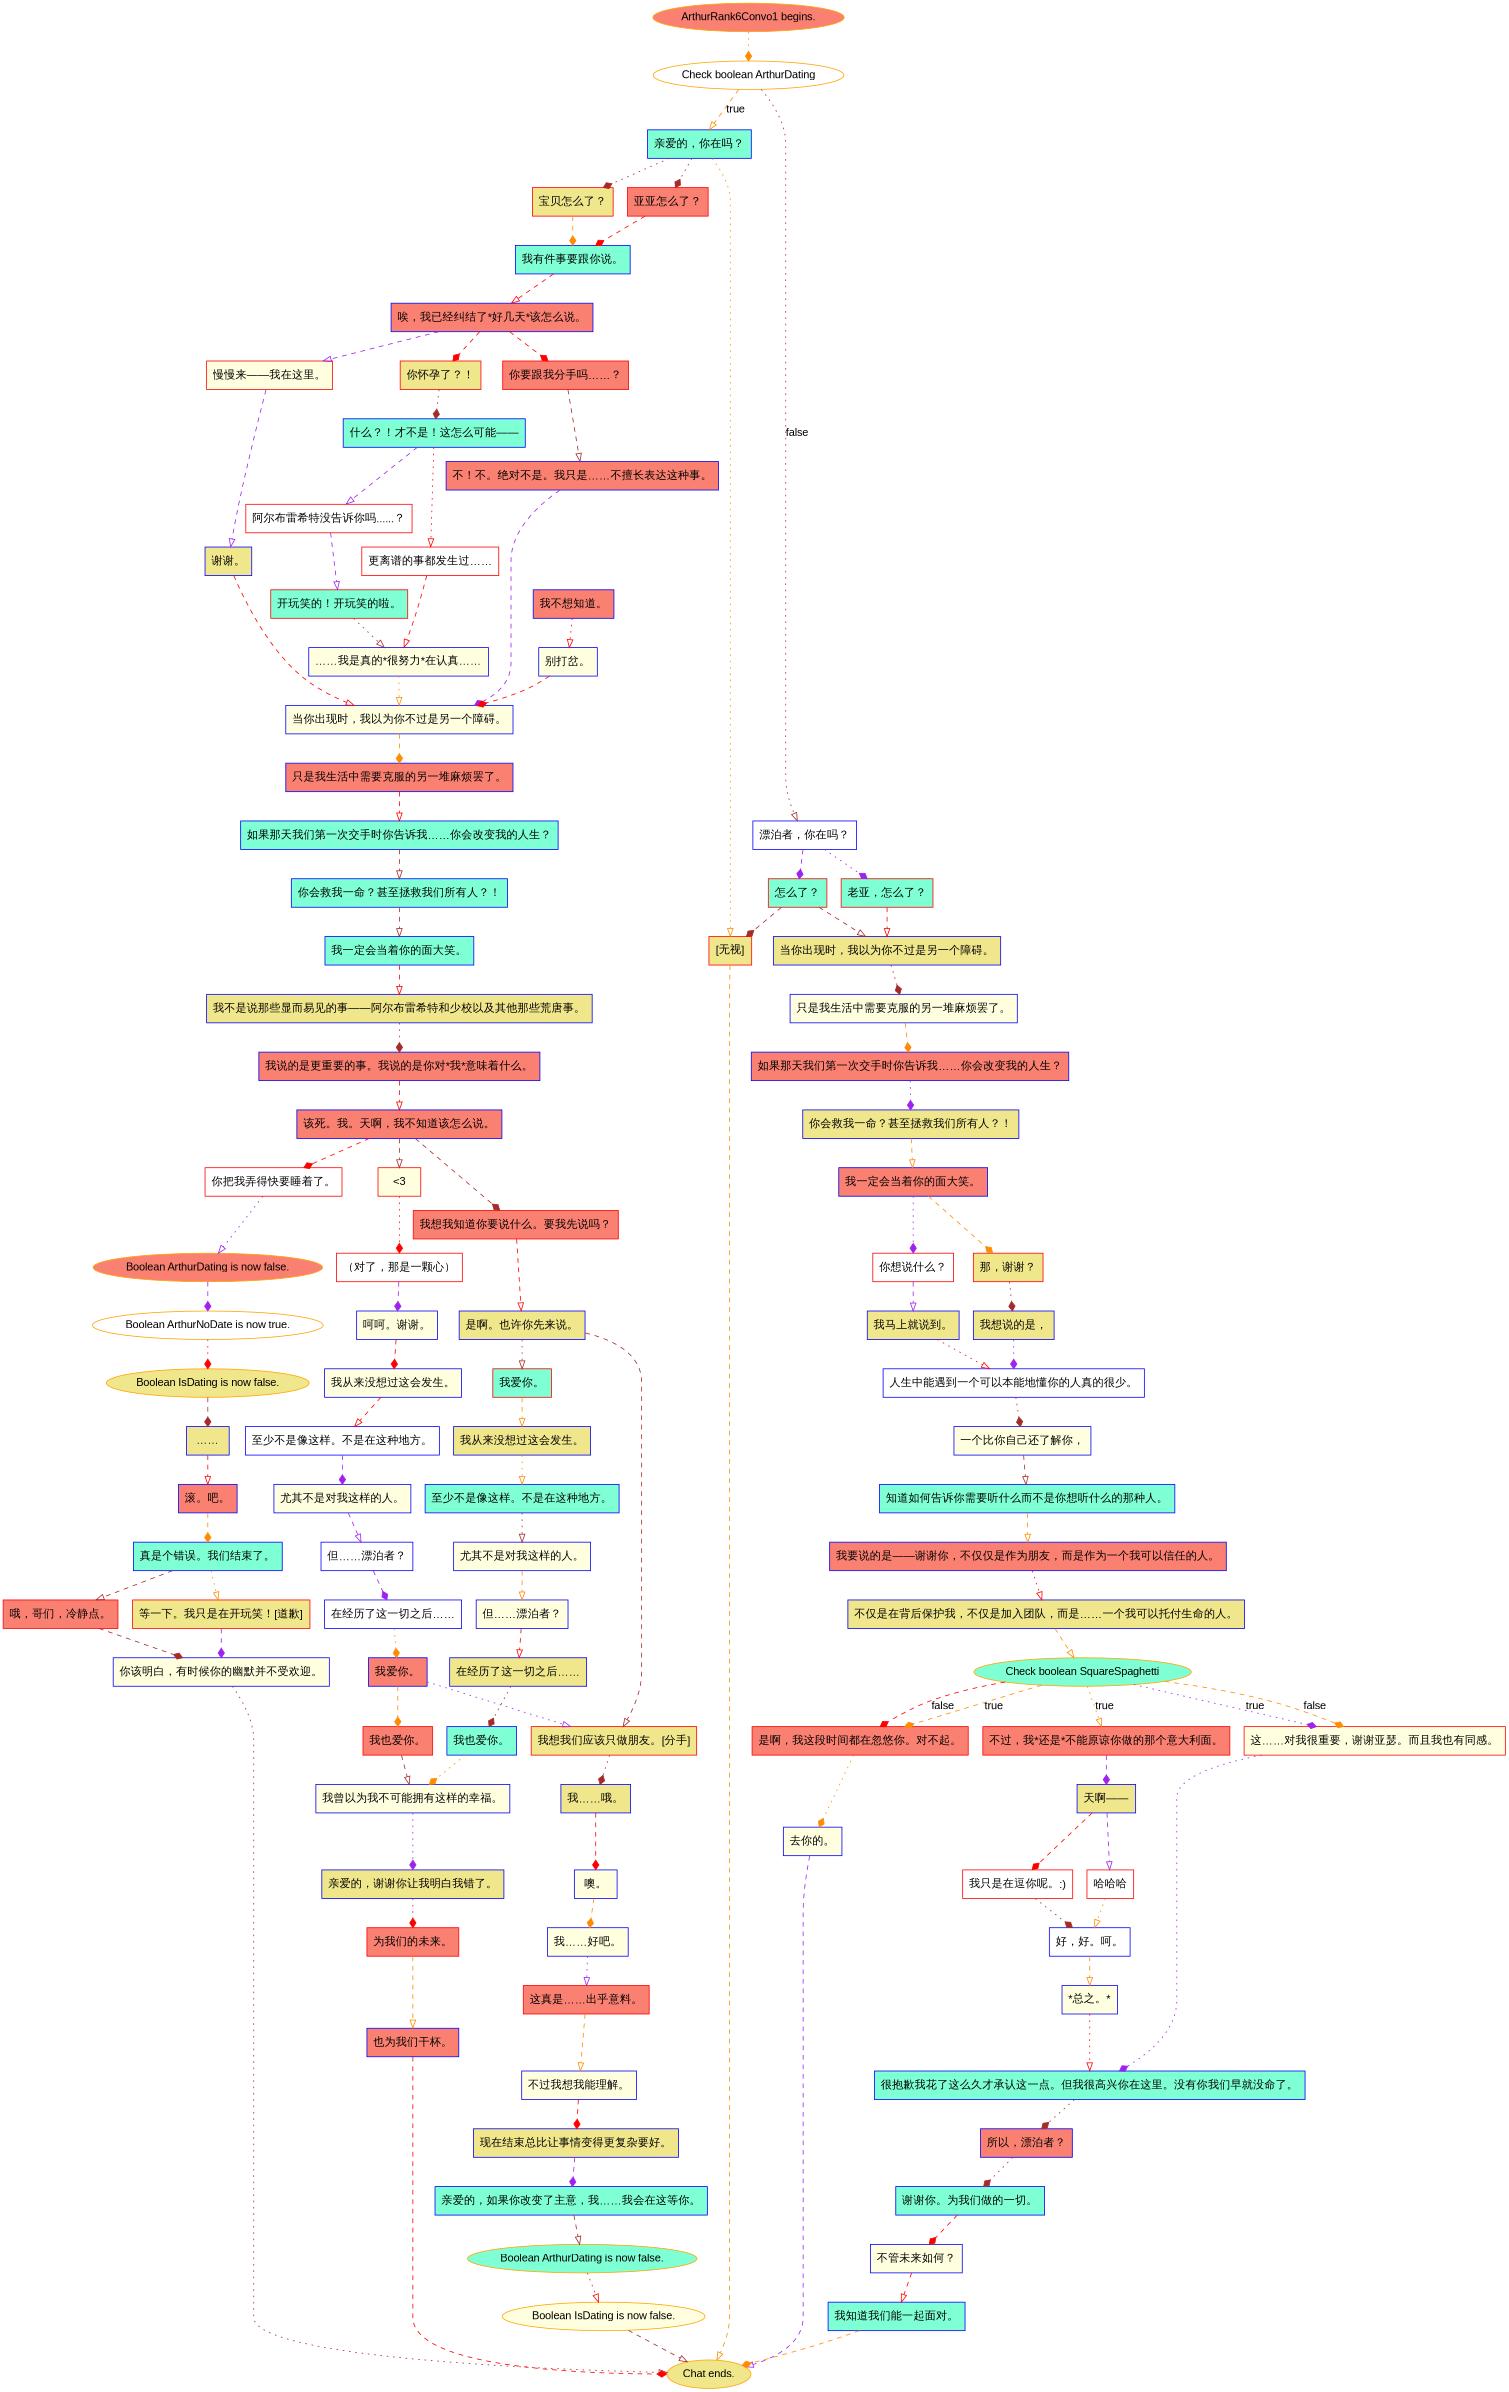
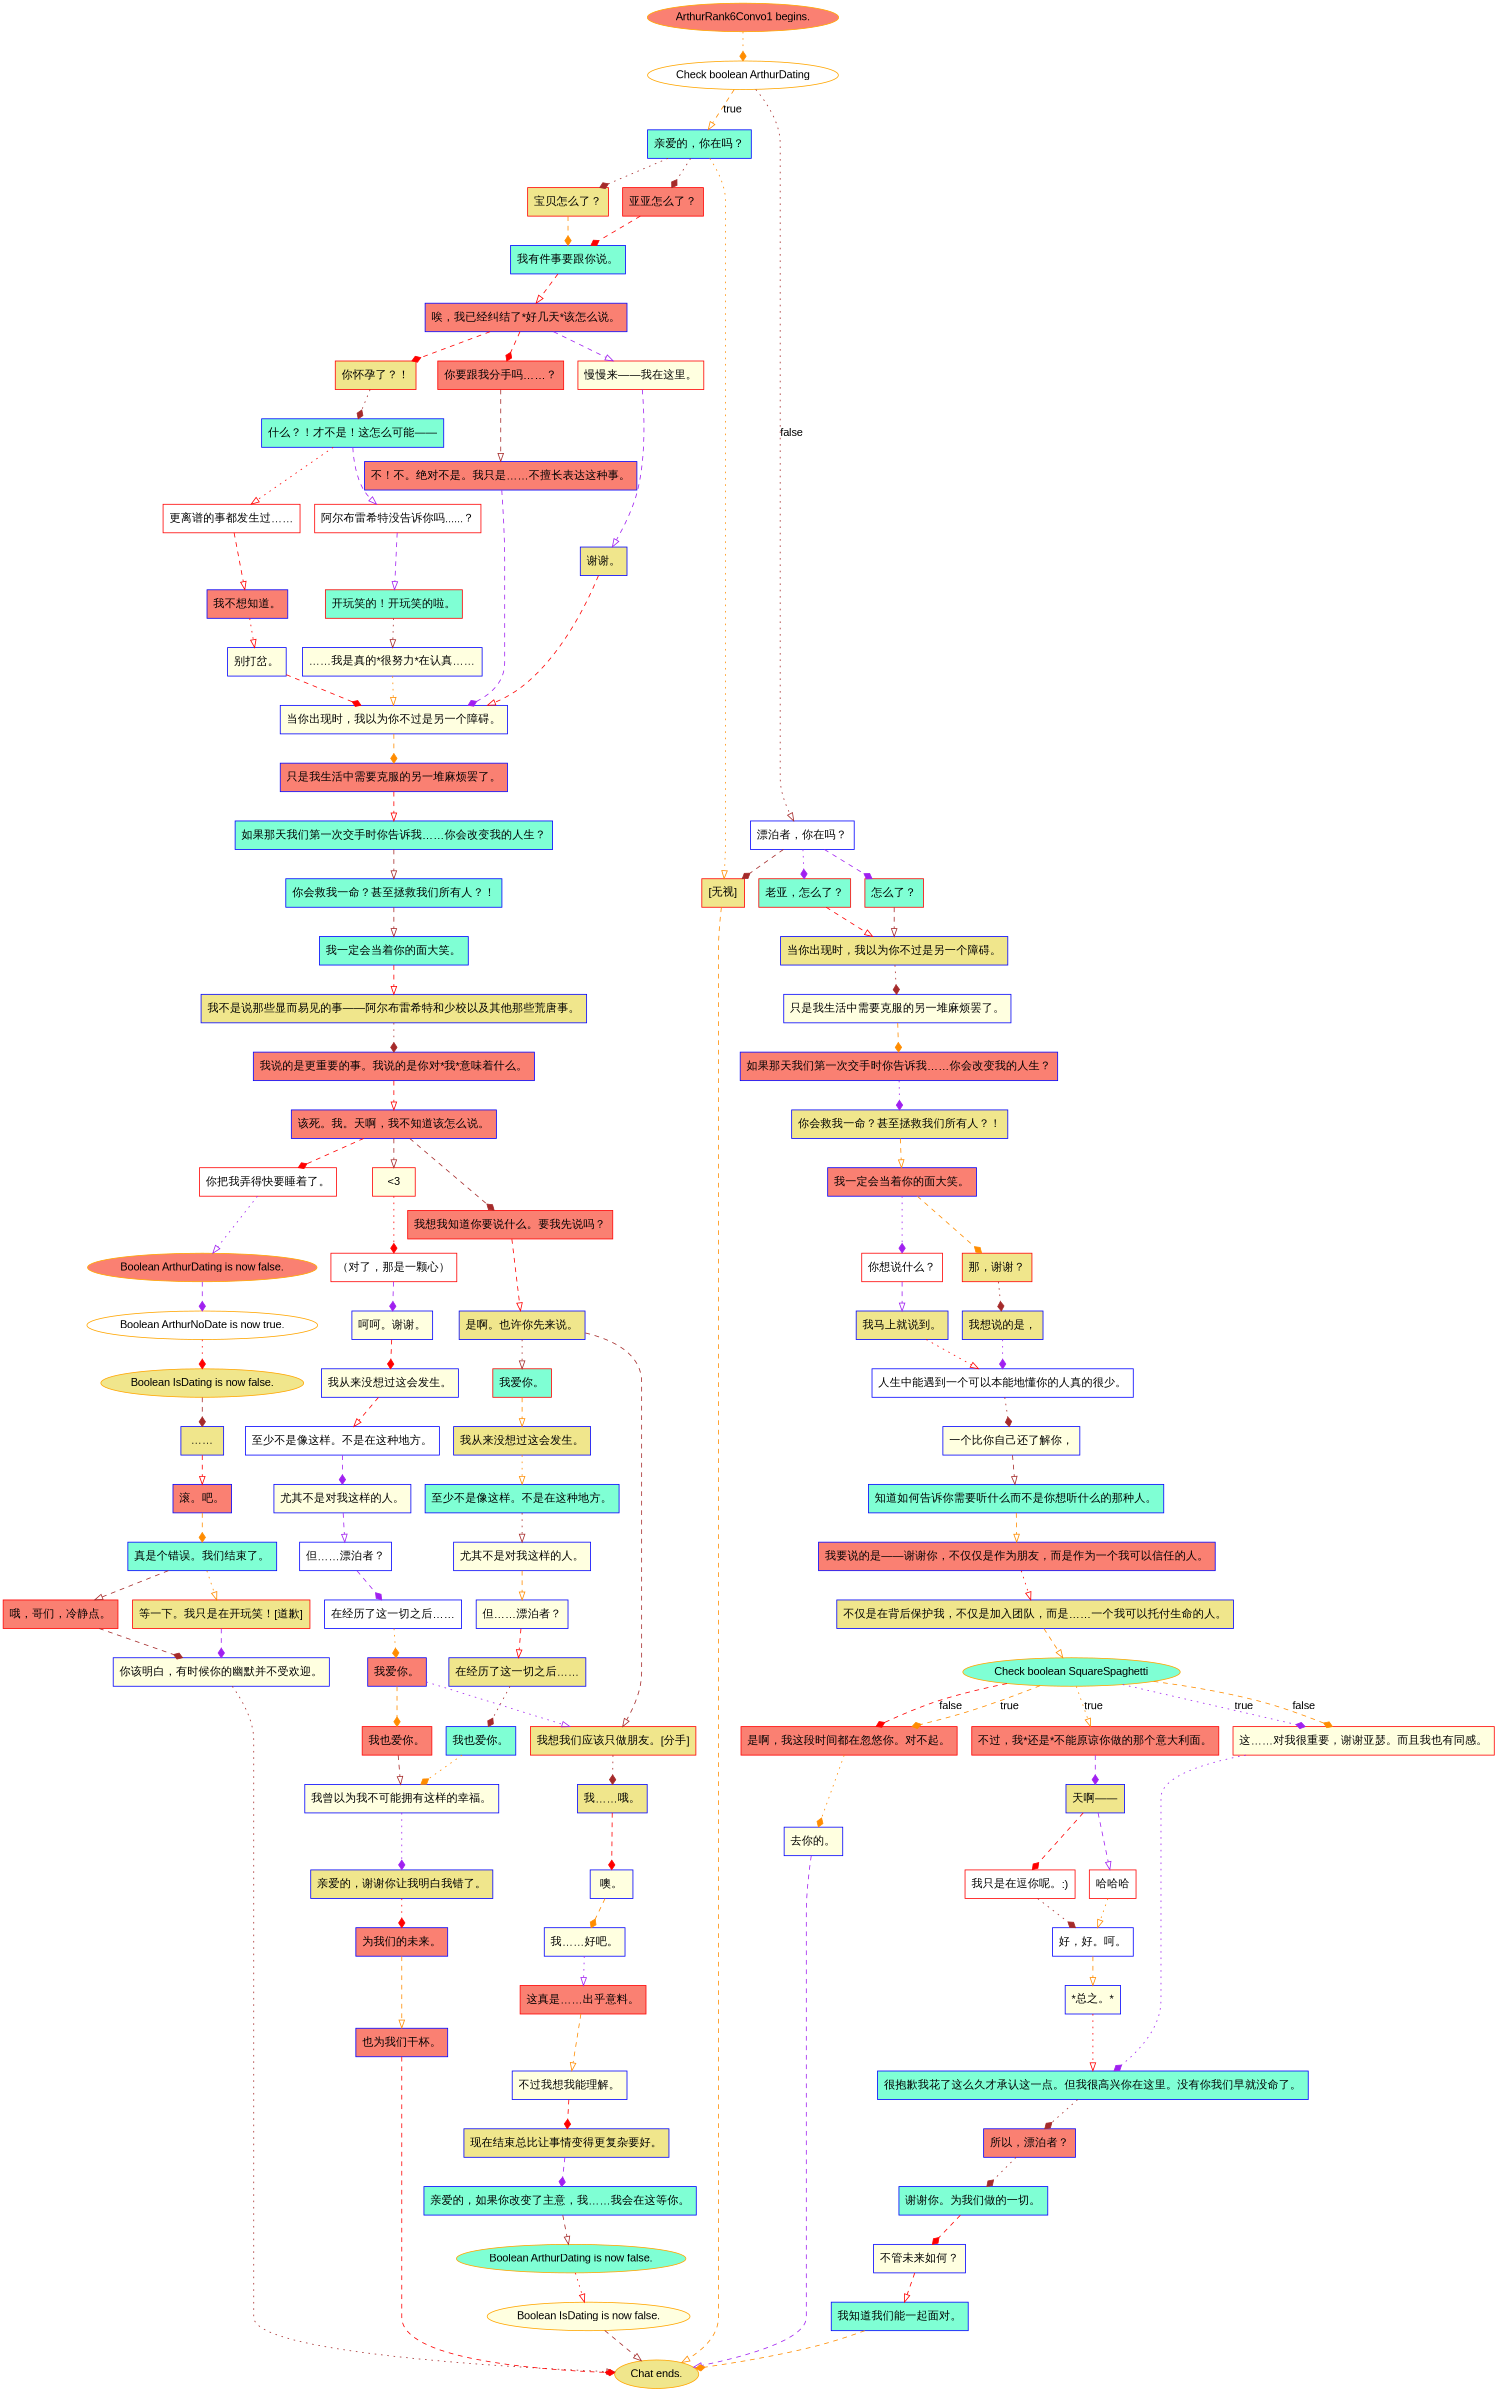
edge "更离谱的事都发生过……" -> "……我是真的*很努力*在认真……": now "更离谱的事都发生过……" -> "我不想知道。"
edge "怎么了？" -> "[无视]": now "漂泊者，你在吗？" -> "[无视]"
node "为我们的未来。": color red -> blue
